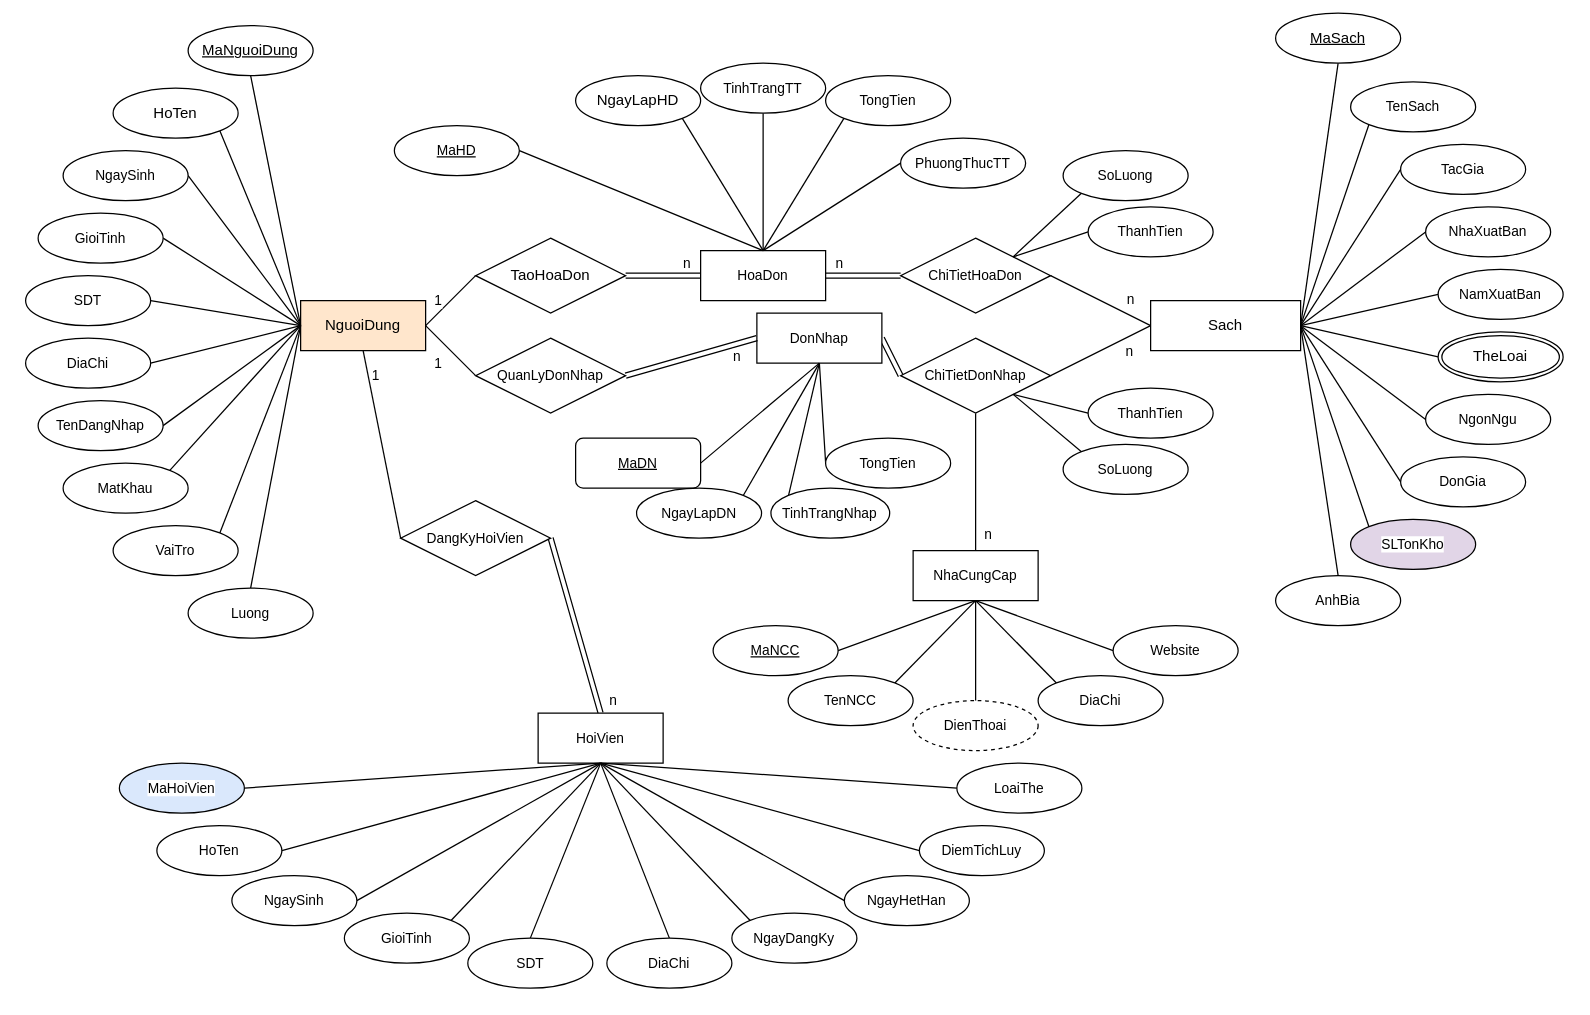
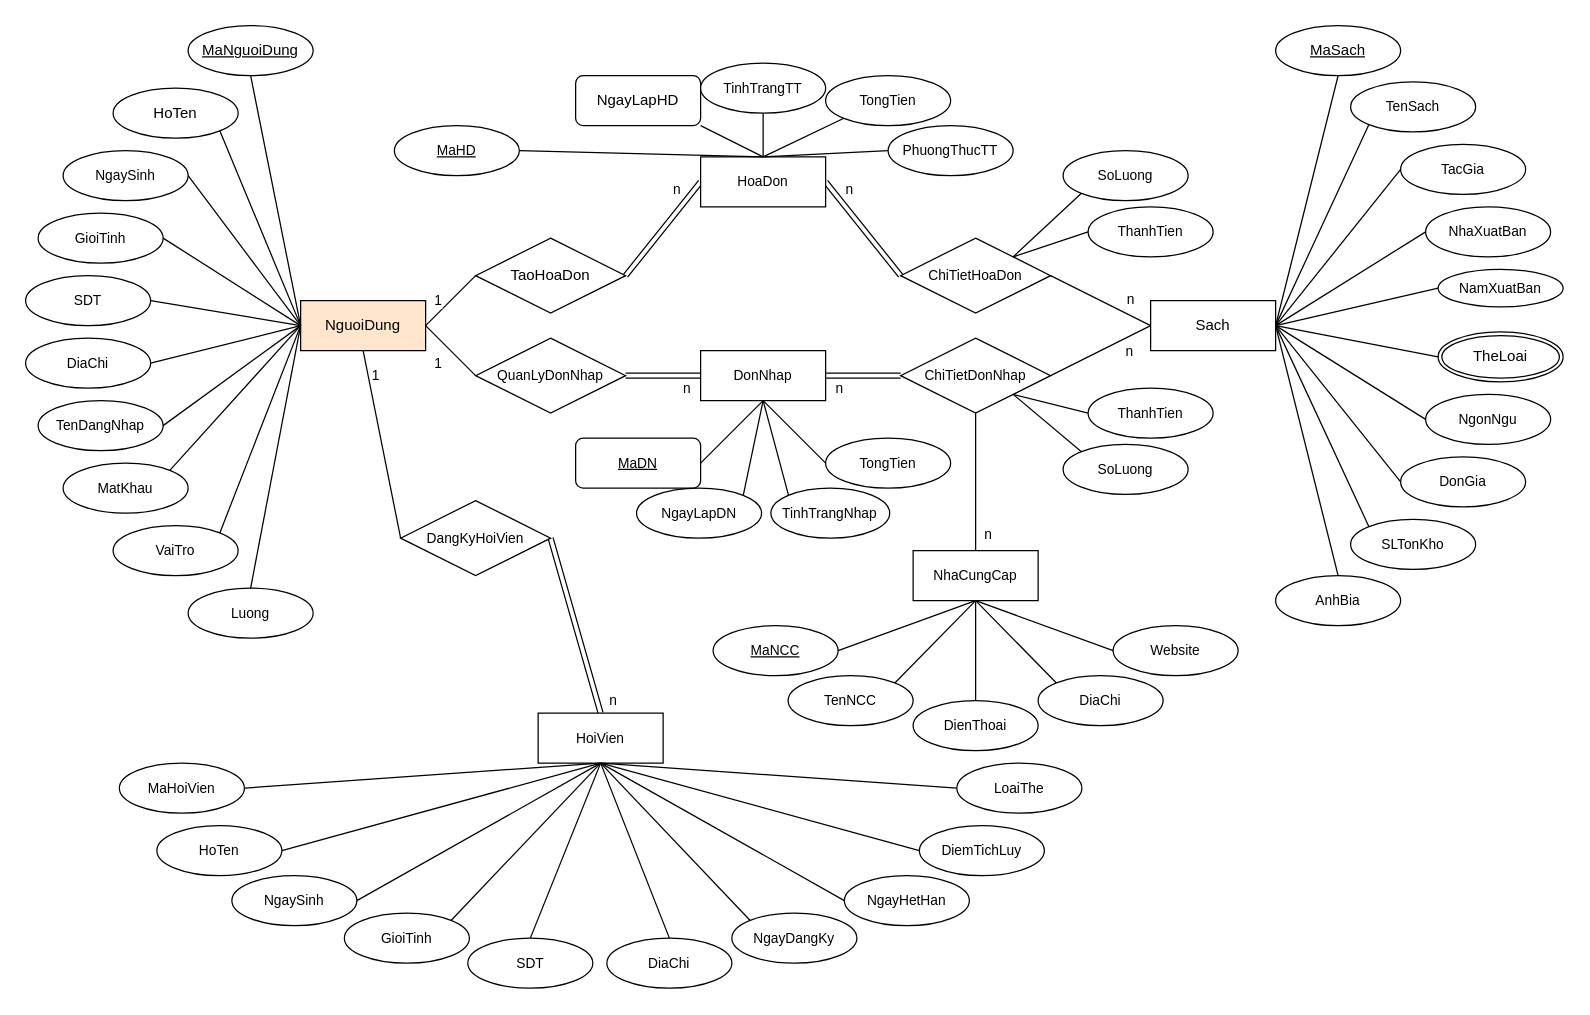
node "MaSach": moved (1338, 38) -> (1338, 51)
node "NgayLapHD": shape ellipse -> rounded rectangle
node "PhuongThucTT": moved (963, 163) -> (951, 151)
node "HoaDon": moved (763, 276) -> (763, 182)
node "NamXuatBan": size 125x50 -> 125x38
node "Sach": size 150x50 -> 125x50
node "DonNhap": moved (819, 338) -> (763, 376)
node "SLTonKho": fillcolor #e1d5e7 -> #ffffff
node "DienThoai": style dashed -> solid
node "MaHoiVien": fillcolor #dae8fc -> #ffffff
